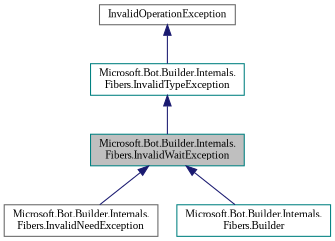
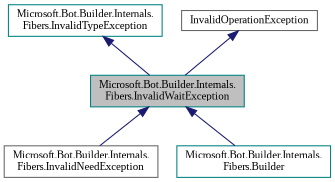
edge "Microsoft.Bot.Builder.Internals. Fibers.InvalidTypeException" -> "InvalidOperationException": now "Microsoft.Bot.Builder.Internals. Fibers.InvalidWaitException" -> "InvalidOperationException"
